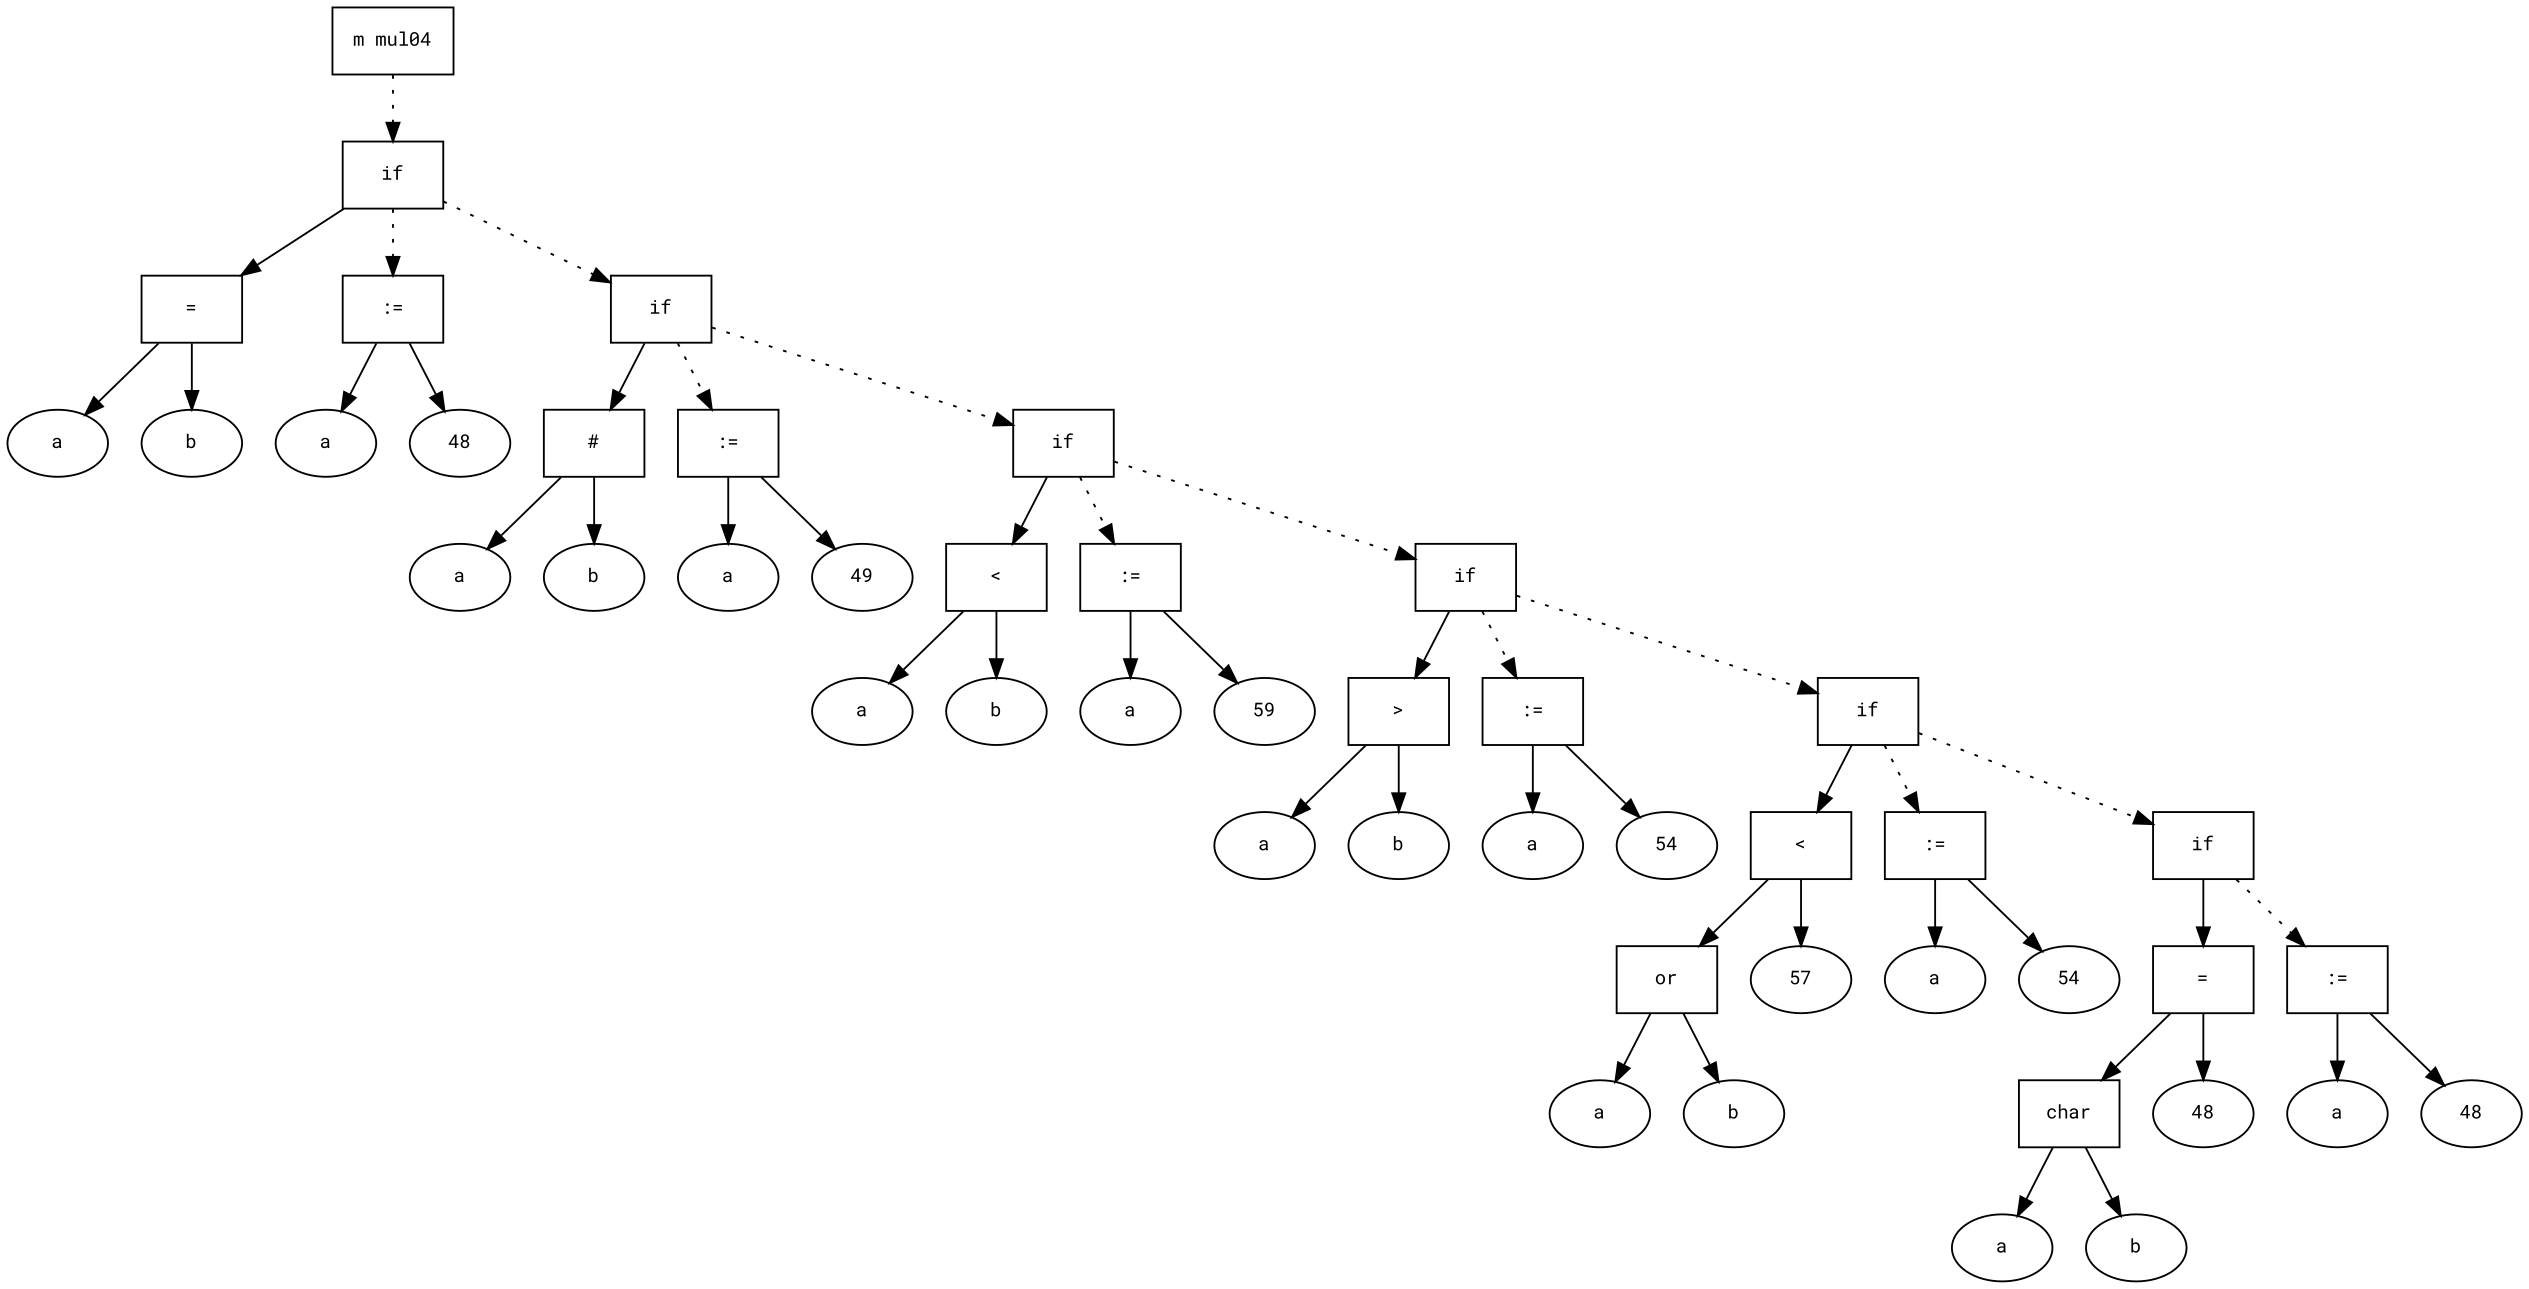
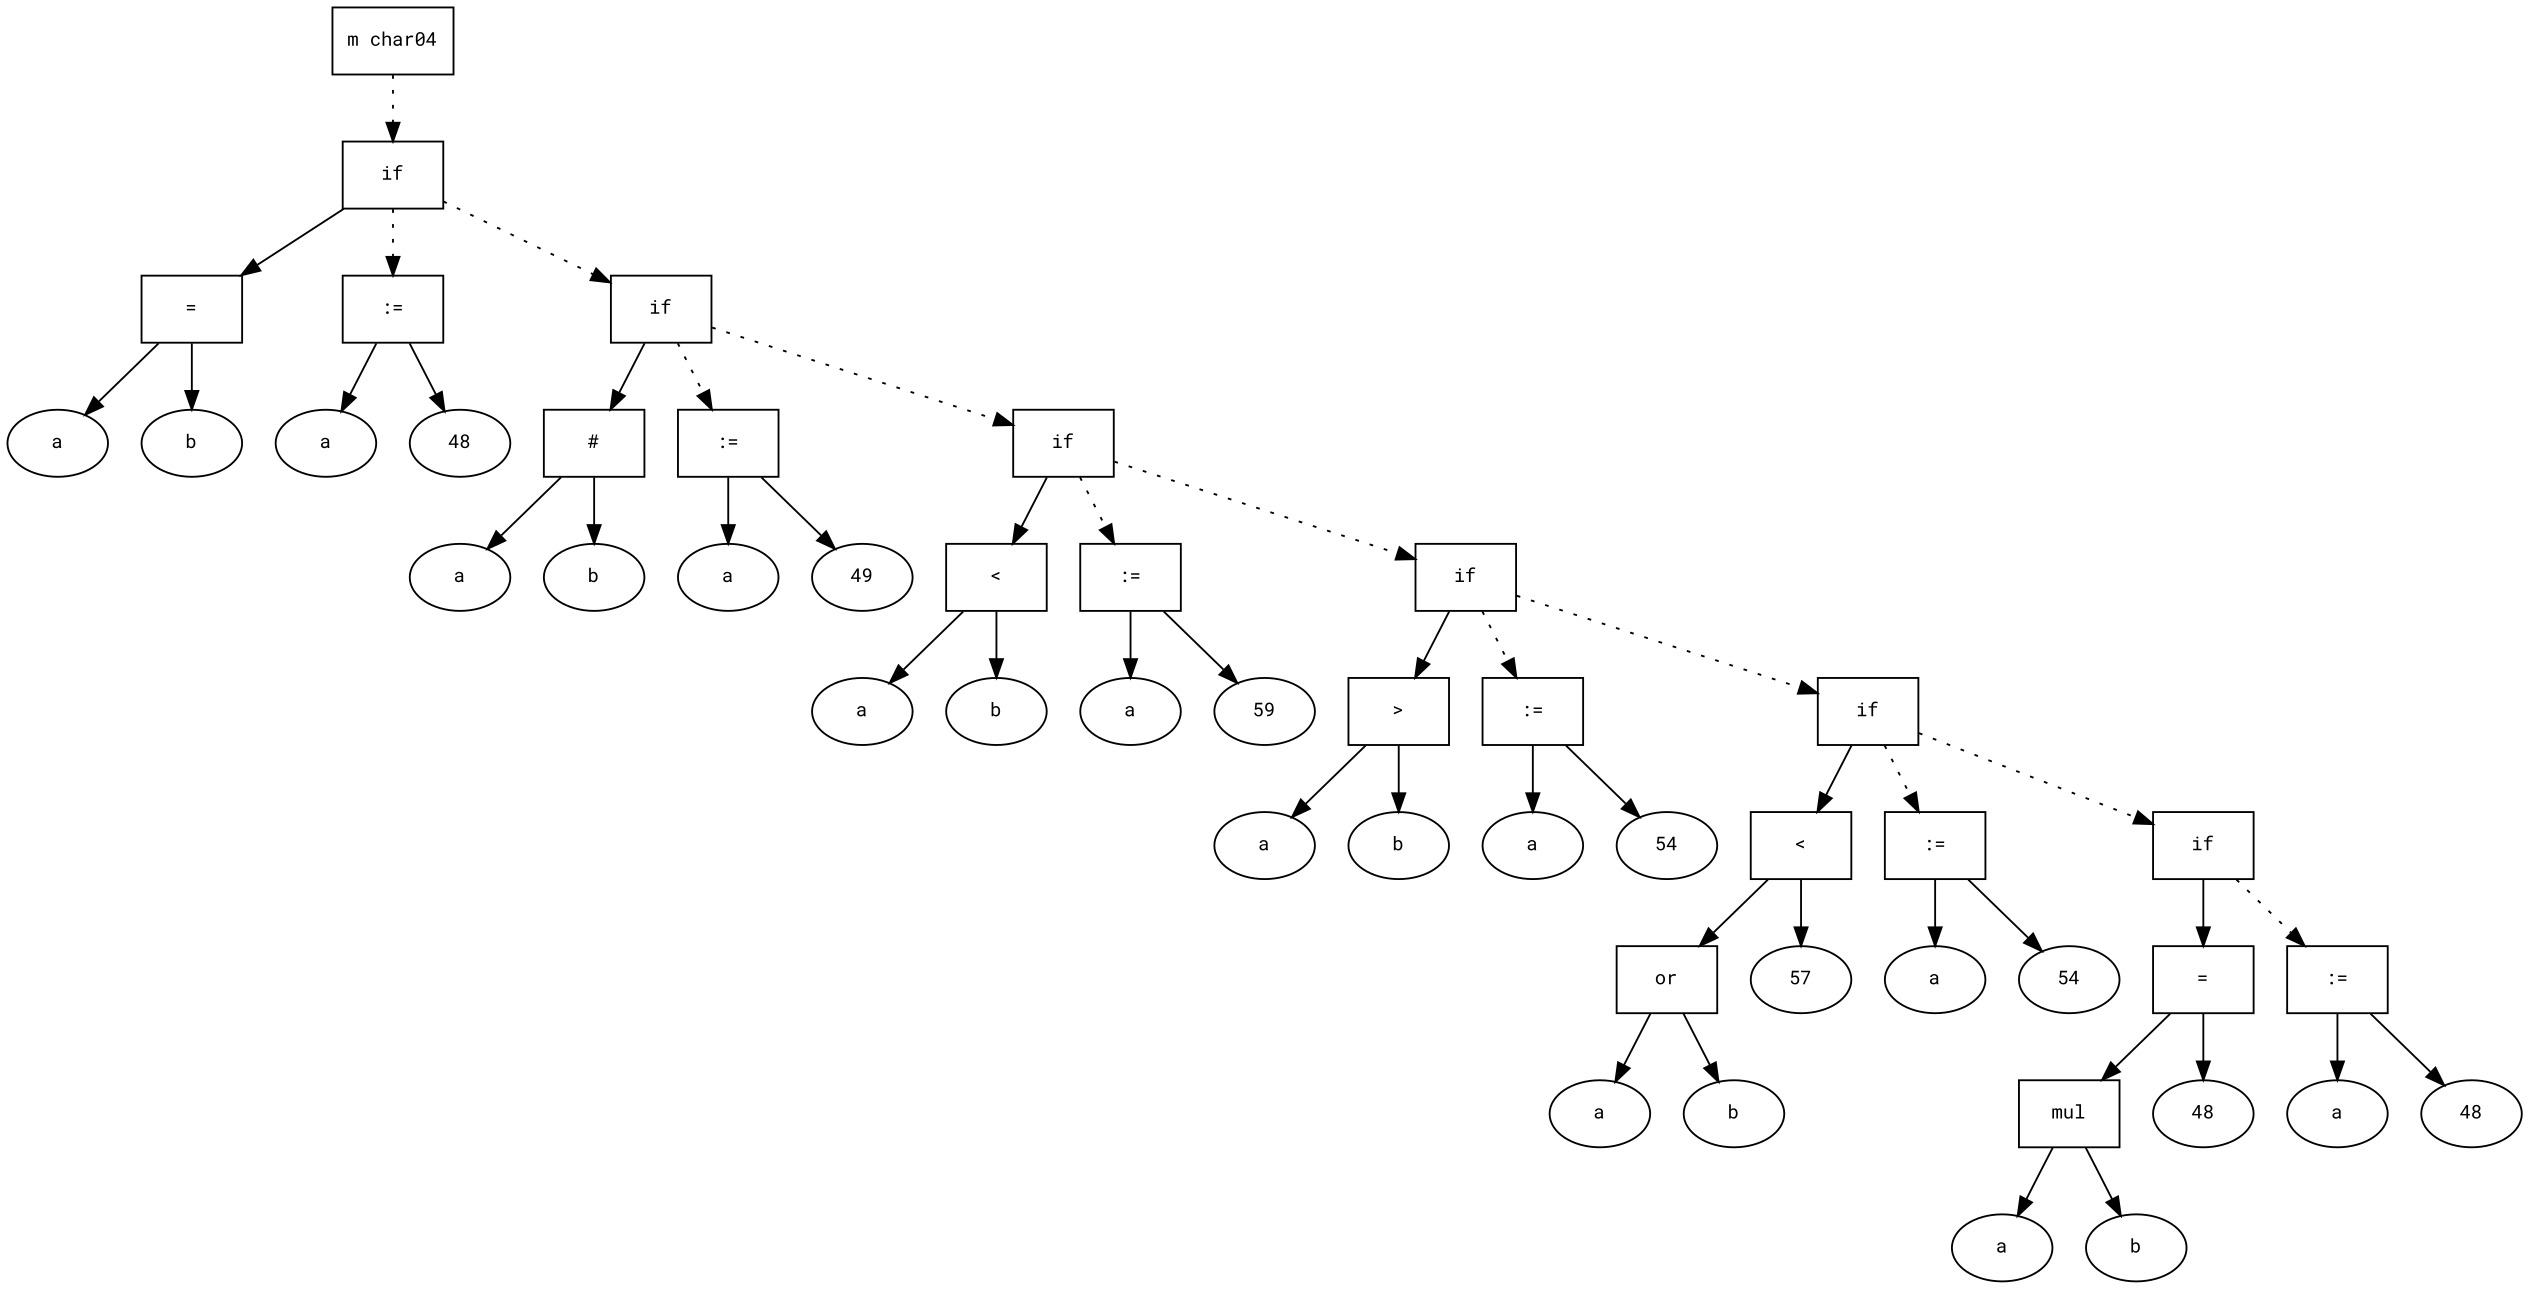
node "m mul04": label "m mul04" -> "m char04"
node "char": label "char" -> "mul"
